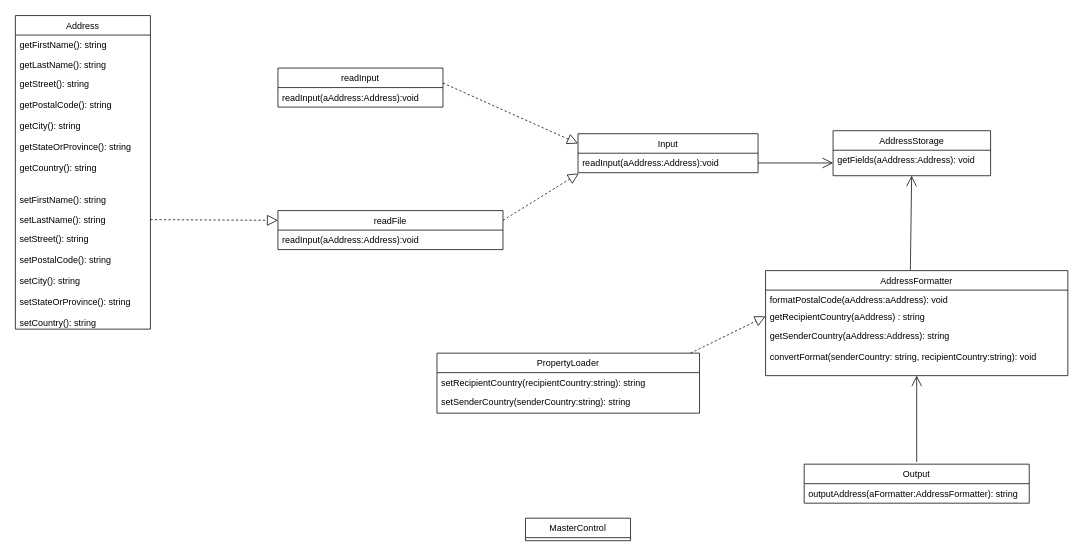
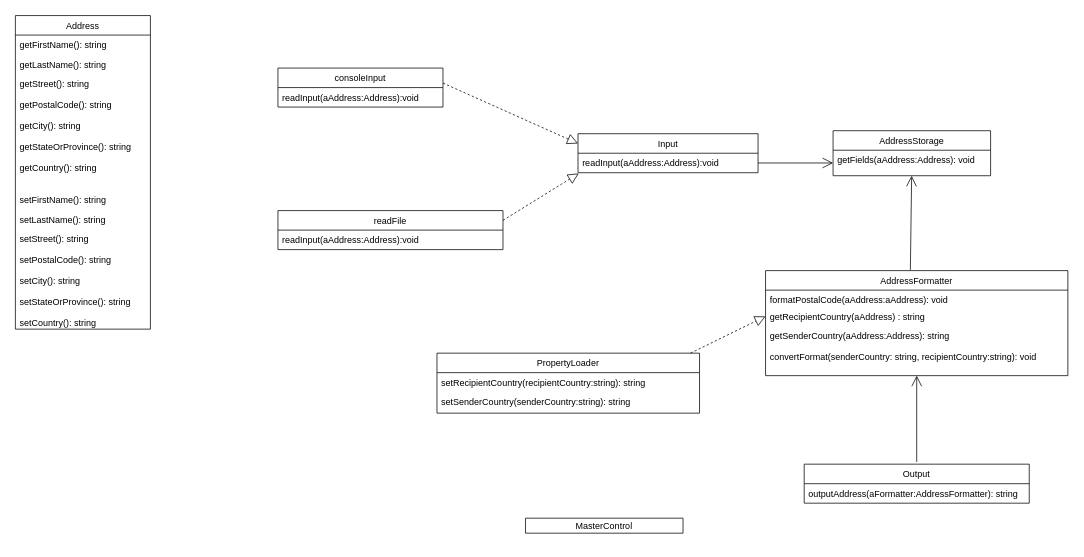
node "readInput": label "readInput" -> "consoleInput"
edge "setLastName(): string" -> "readFile": removed
node "MasterControl": size 105x23 -> 158x15
